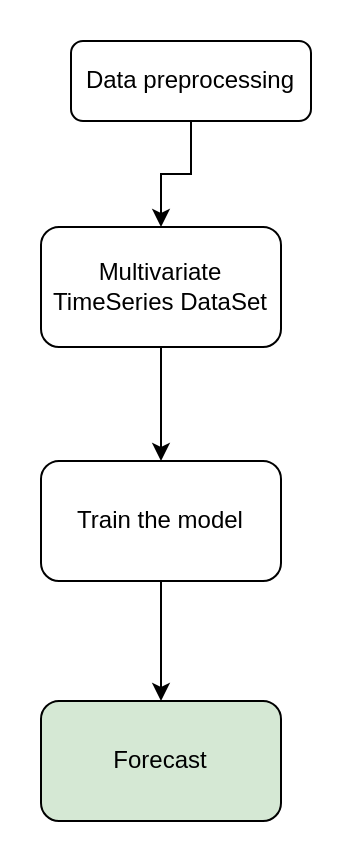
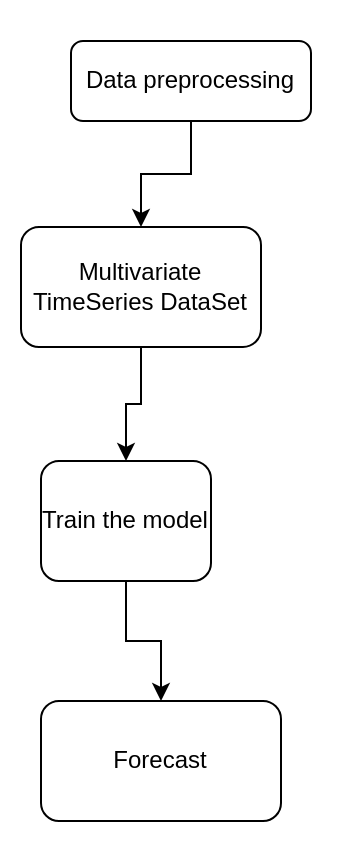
node "Multivariate TimeSeries DataSet": moved (161, 287) -> (141, 287)
node "Train the model": size 240x120 -> 170x120
node "Forecast": fillcolor #d5e8d4 -> #ffffff
